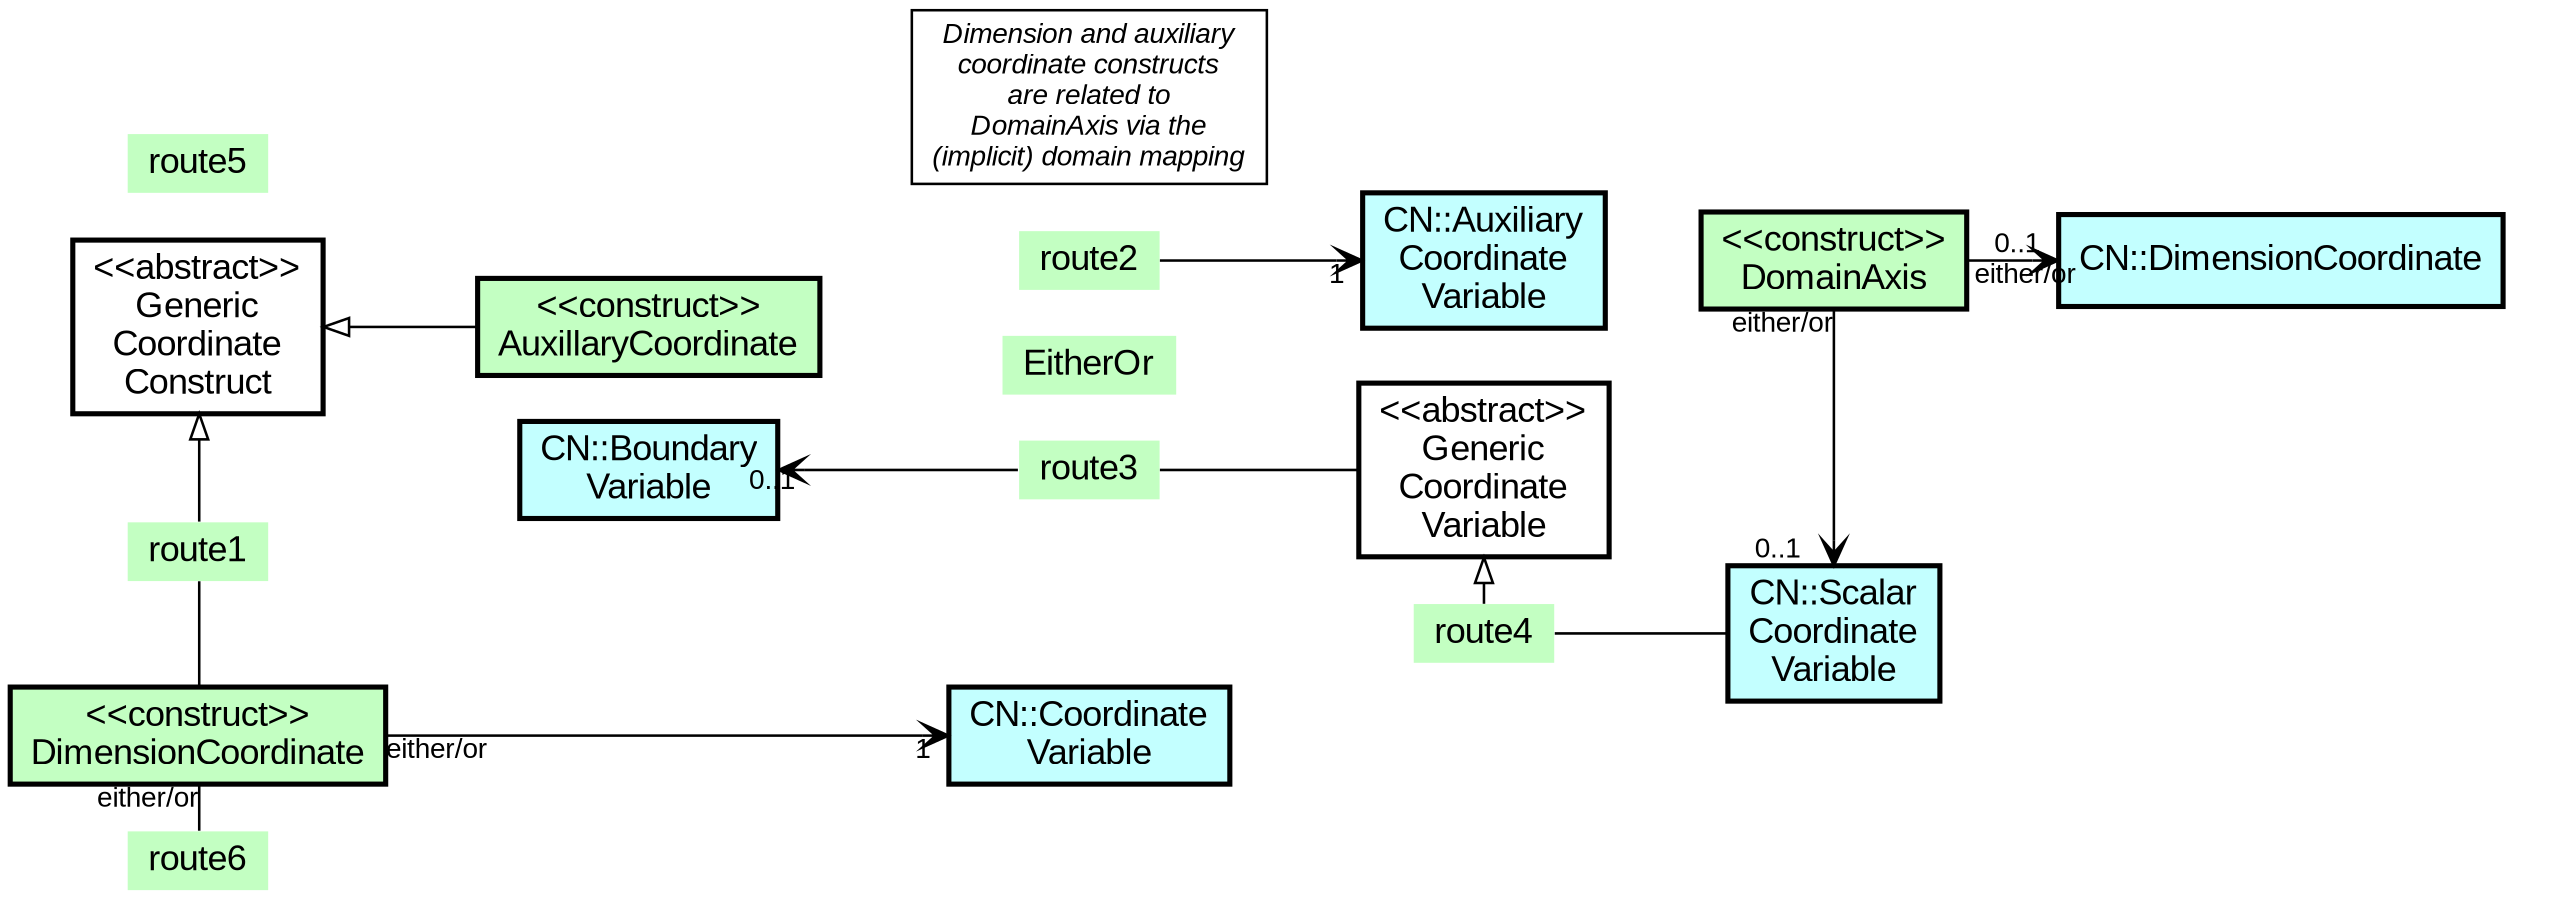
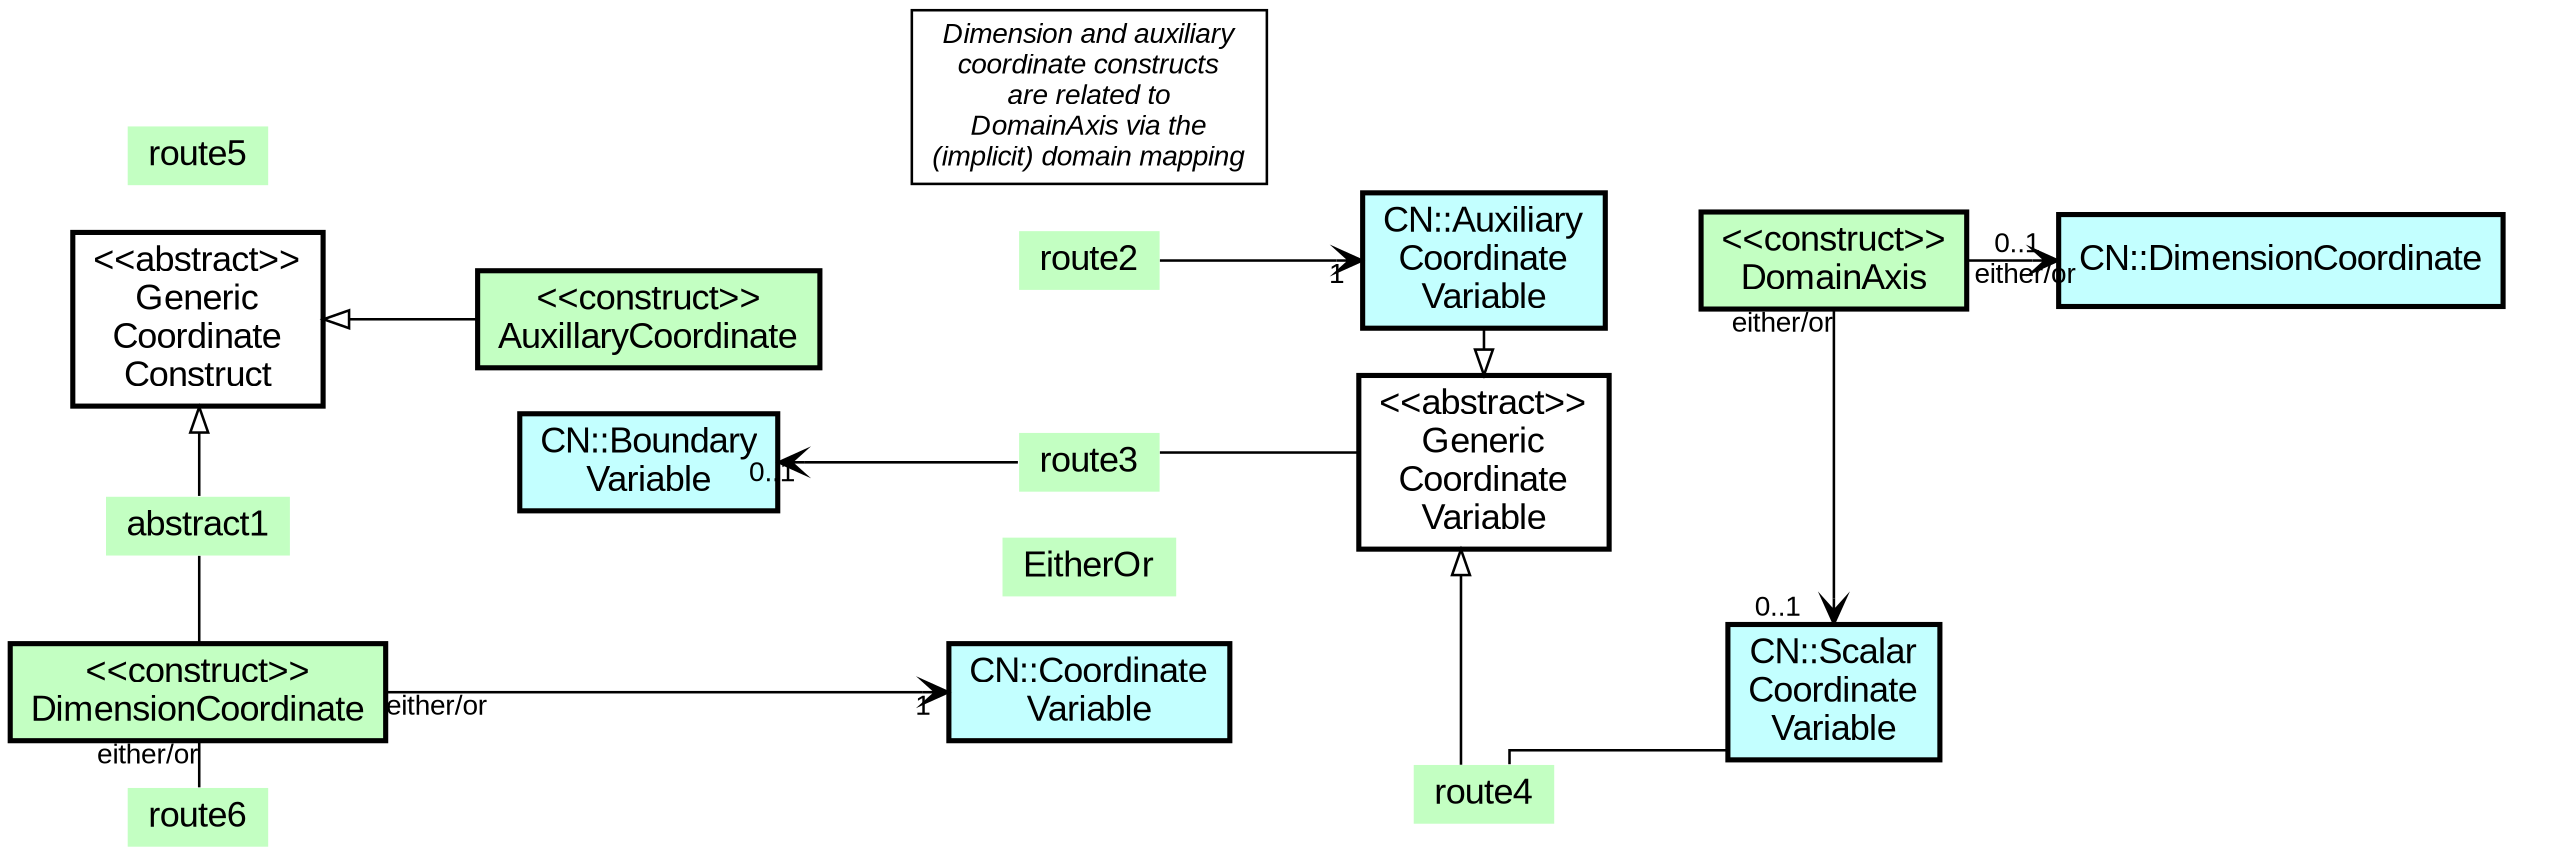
edge "CN::Auxiliary Coordinate Variable" -- "<<abstract>> Generic Coordinate Variable": added
node "route1": label "route1" -> "abstract1"
